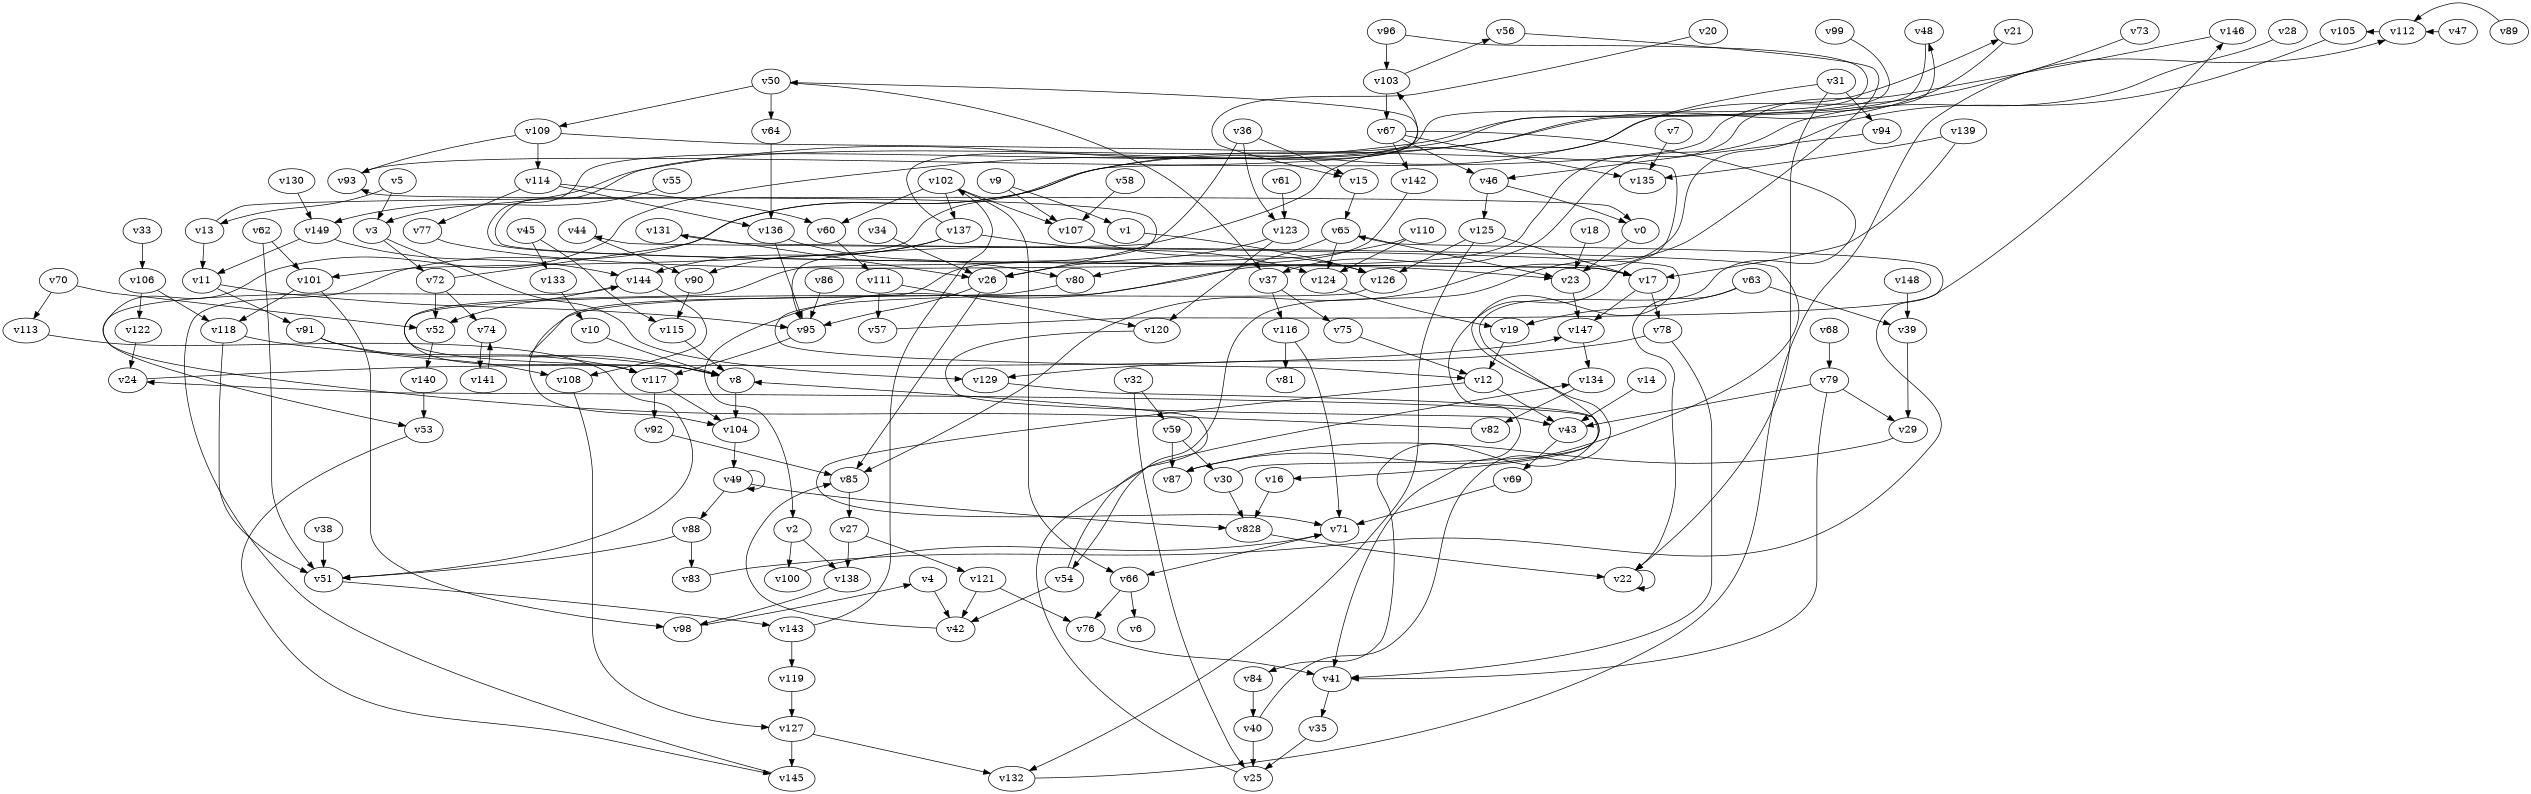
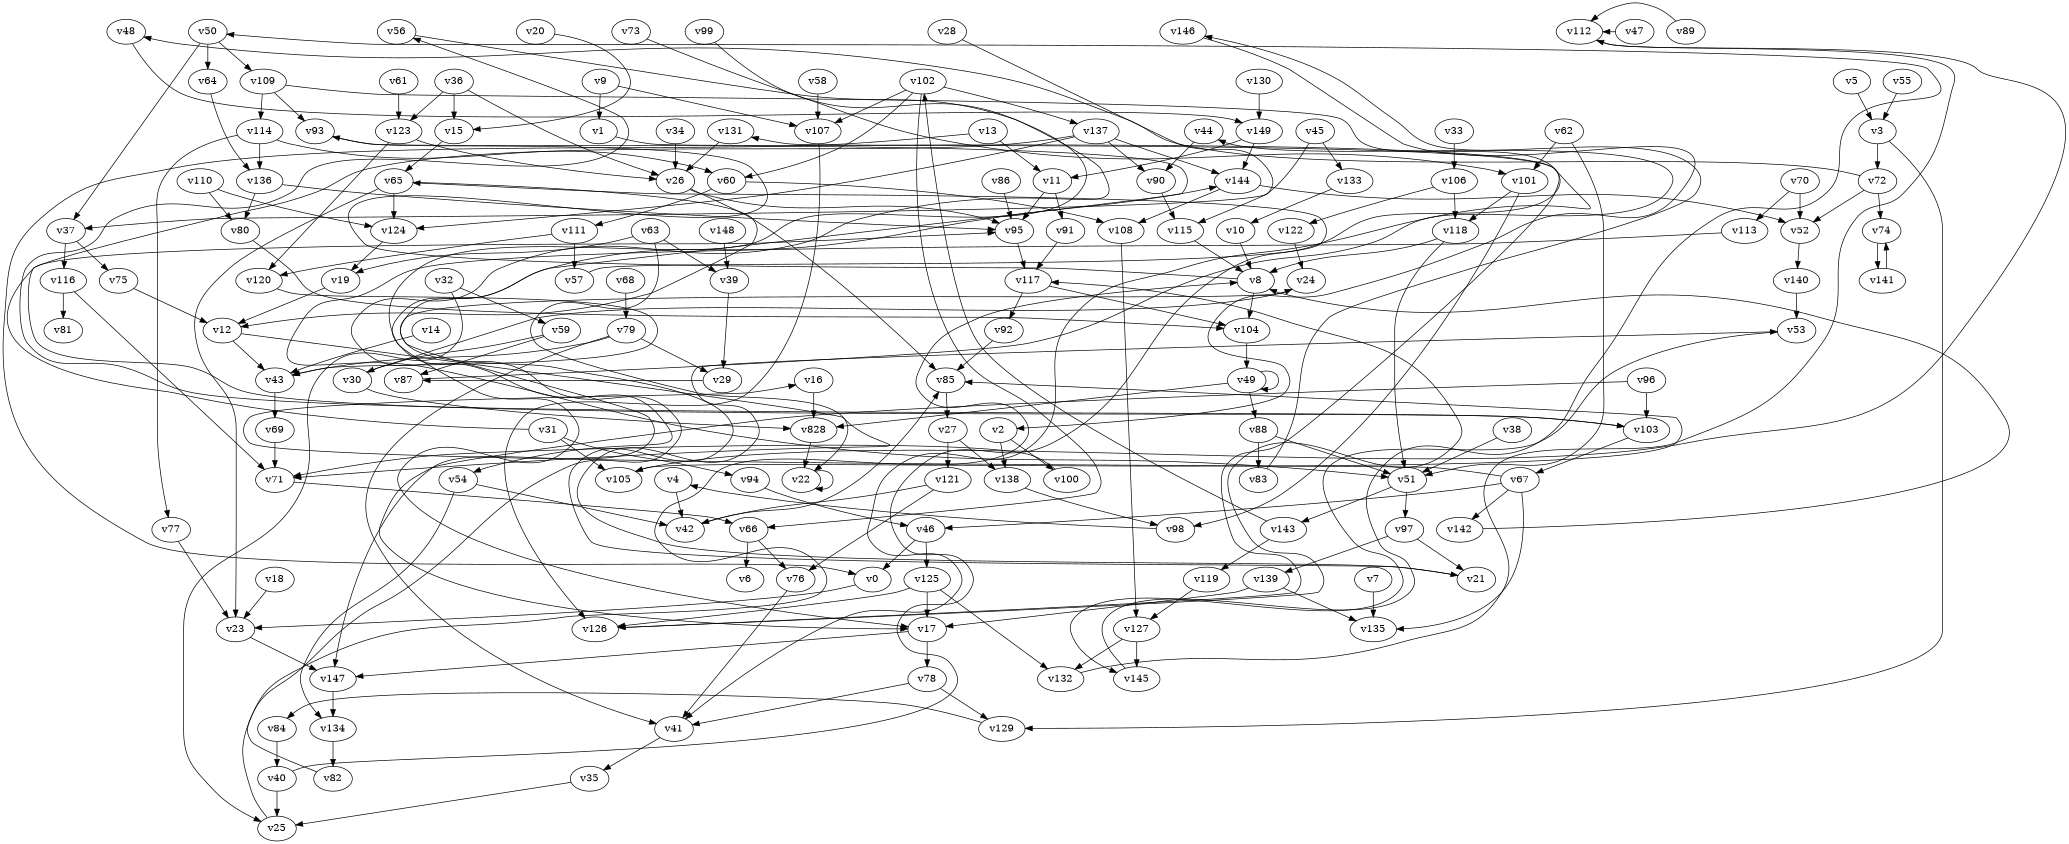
edge "v5" -> "v13": removed
edge "v31" -> "v22": now "v31" -> "v105"
edge "v91" -> "v108": now "v60" -> "v108"
node "v97": added
